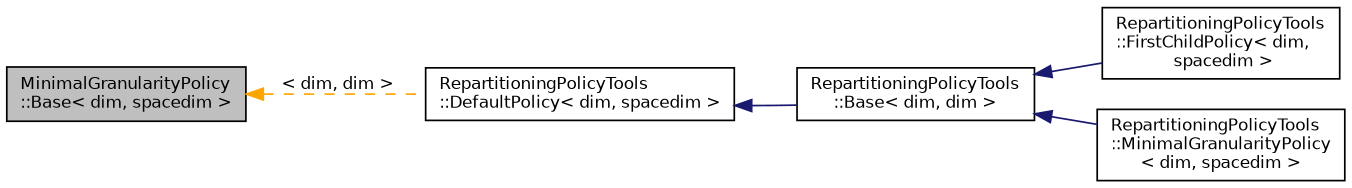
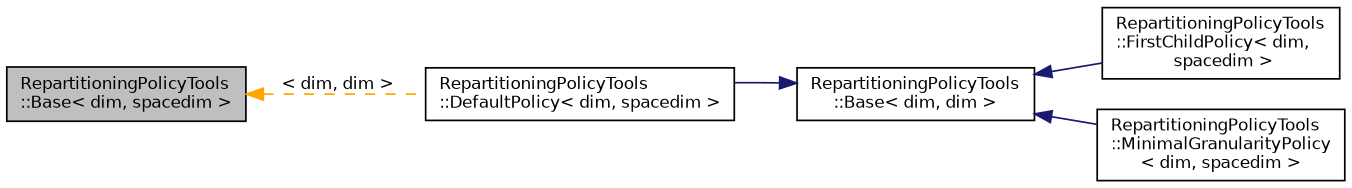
node "MinimalGranularityPolicy ::Base< dim, spacedim >": label "MinimalGranularityPolicy ::Base< dim, spacedim >" -> "RepartitioningPolicyTools ::Base< dim, spacedim >"
edge "RepartitioningPolicyTools ::Base< dim, dim >" -> "RepartitioningPolicyTools ::DefaultPolicy< dim, spacedim >": reversed
